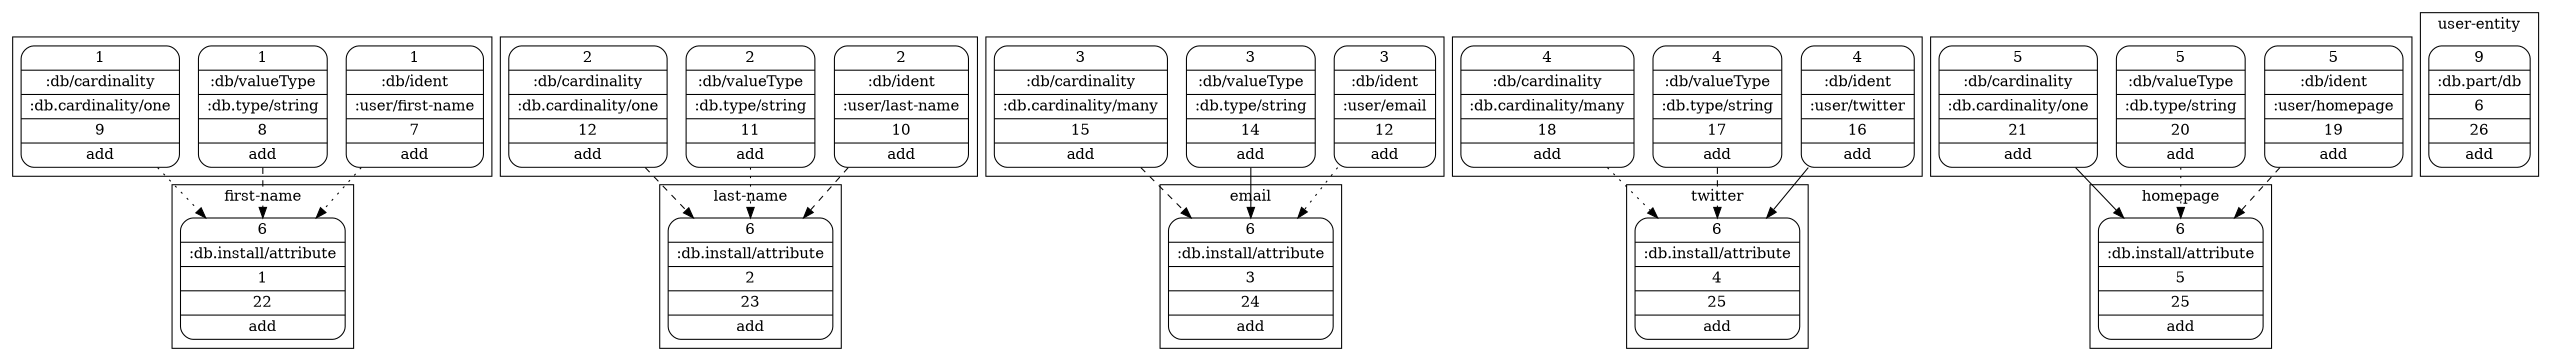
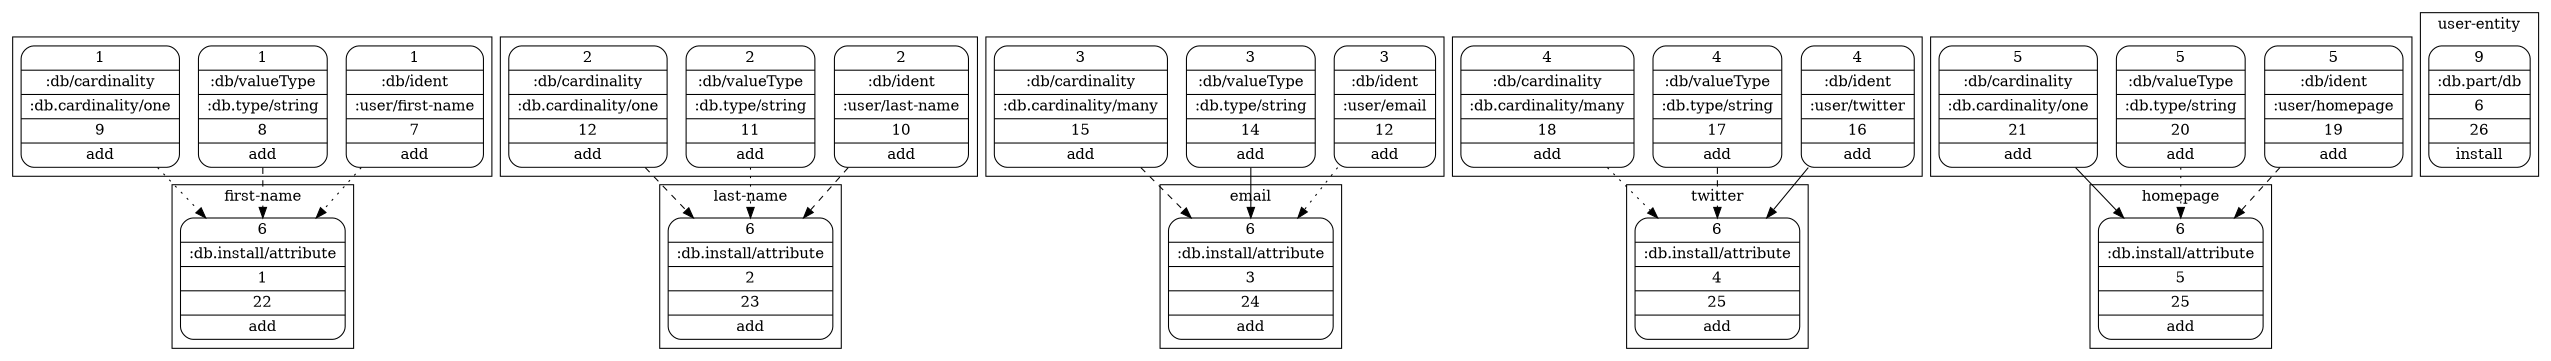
node "9": text "add" -> "install"
